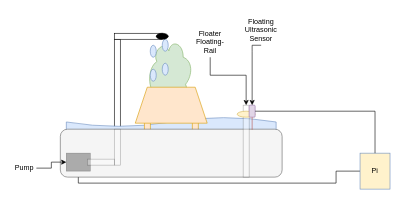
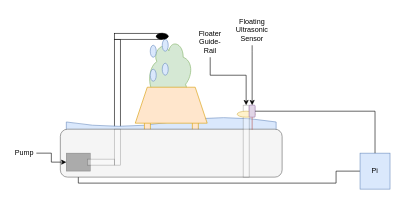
node "Floating Ultrasonic Sensor": moved (261, 30) -> (252, 30)
node "Floater Floating-Rail": label "Floater Floating-Rail" -> "Floater Guide-Rail"
node "Pump": moved (24, 168) -> (24, 153)
node "Pi": fillcolor #fff2cc -> #dae8fc
